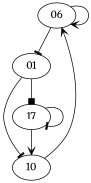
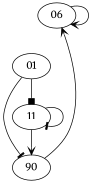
edge "06" -> "01": removed
node "17": label "17" -> "11"
node "10": label "10" -> "90"
